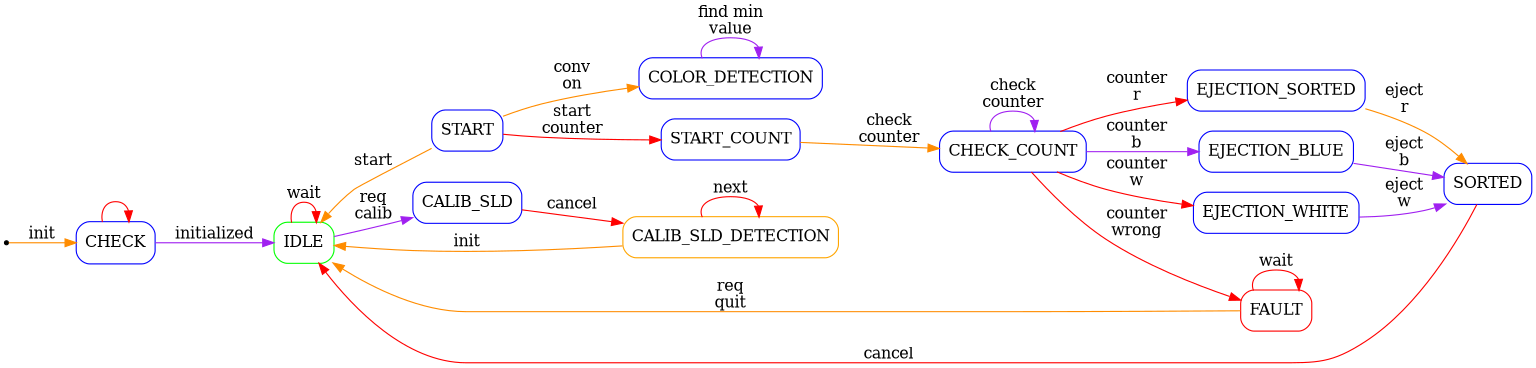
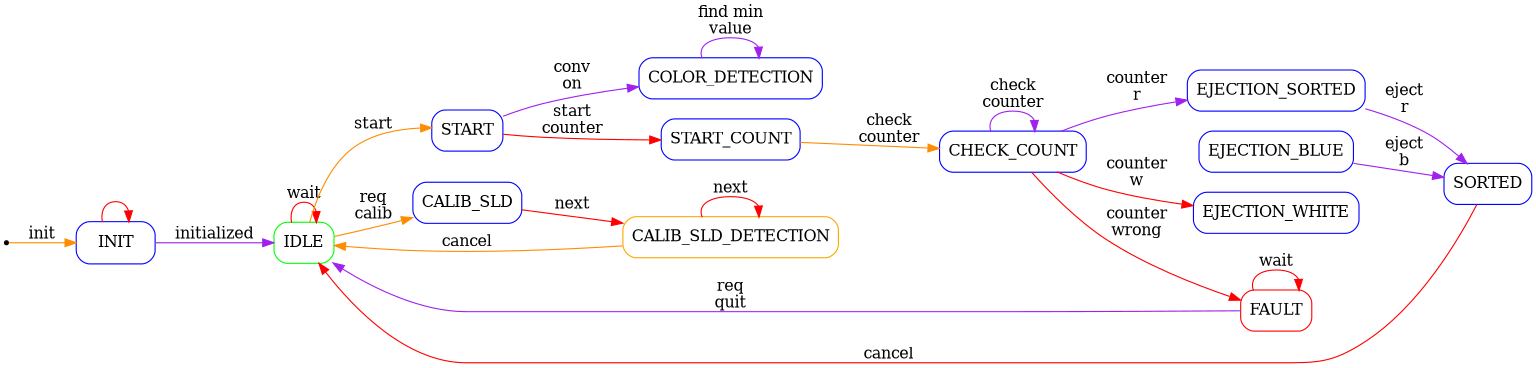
edge "START" -> "COLOR_DETECTION": color darkorange -> purple
edge "CHECK_COUNT" -> "EJECTION_SORTED": color red -> purple
edge "EJECTION_SORTED" -> "SORTED": color darkorange -> purple
edge "CHECK_COUNT" -> "EJECTION_BLUE": removed, label "counter b"
edge "START" -> "IDLE": reversed
edge "CALIB_SLD" -> "CALIB_SLD_DETECTION": label "cancel" -> "next"
edge "EJECTION_WHITE" -> "SORTED": removed, label "eject w"
edge "IDLE" -> "CALIB_SLD": color purple -> darkorange
edge "CALIB_SLD_DETECTION" -> "IDLE": label "init" -> "cancel"
node "CHECK": label "CHECK" -> "INIT"
edge "FAULT" -> "IDLE": color darkorange -> purple
